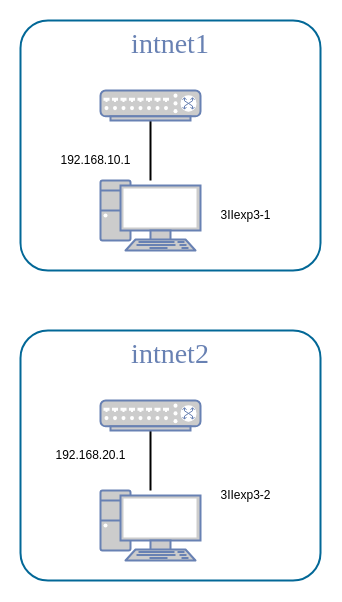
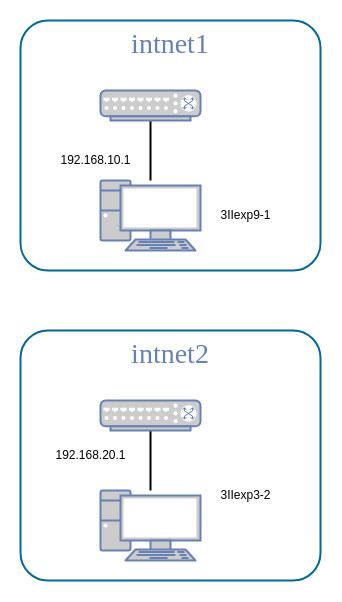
node "3IIexp3-1": label "3IIexp3-1" -> "3IIexp9-1"
